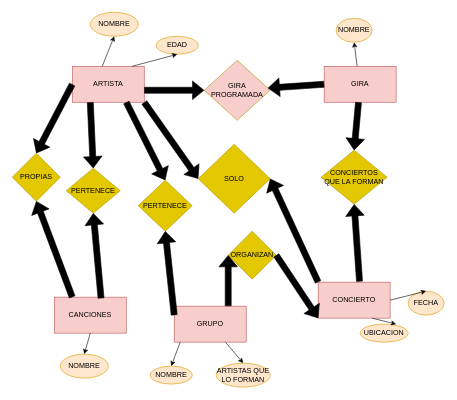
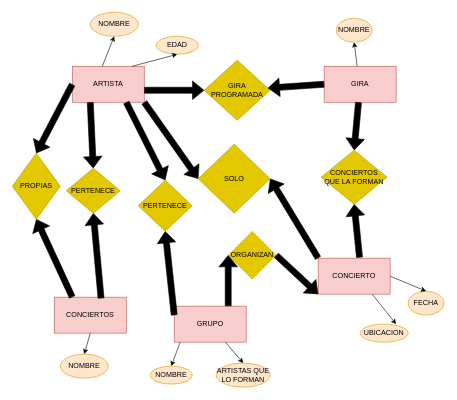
node "GIRA PROGRAMADA": fillcolor #f8cecc -> #e3c800
node "PROPIAS": size 48x48 -> 48x66
node "ORGANIZAN": style solid -> dashed
node "CONCIERTO": moved (354, 300) -> (354, 276)
node "CANCIONES": label "CANCIONES" -> "CONCIERTOS"
